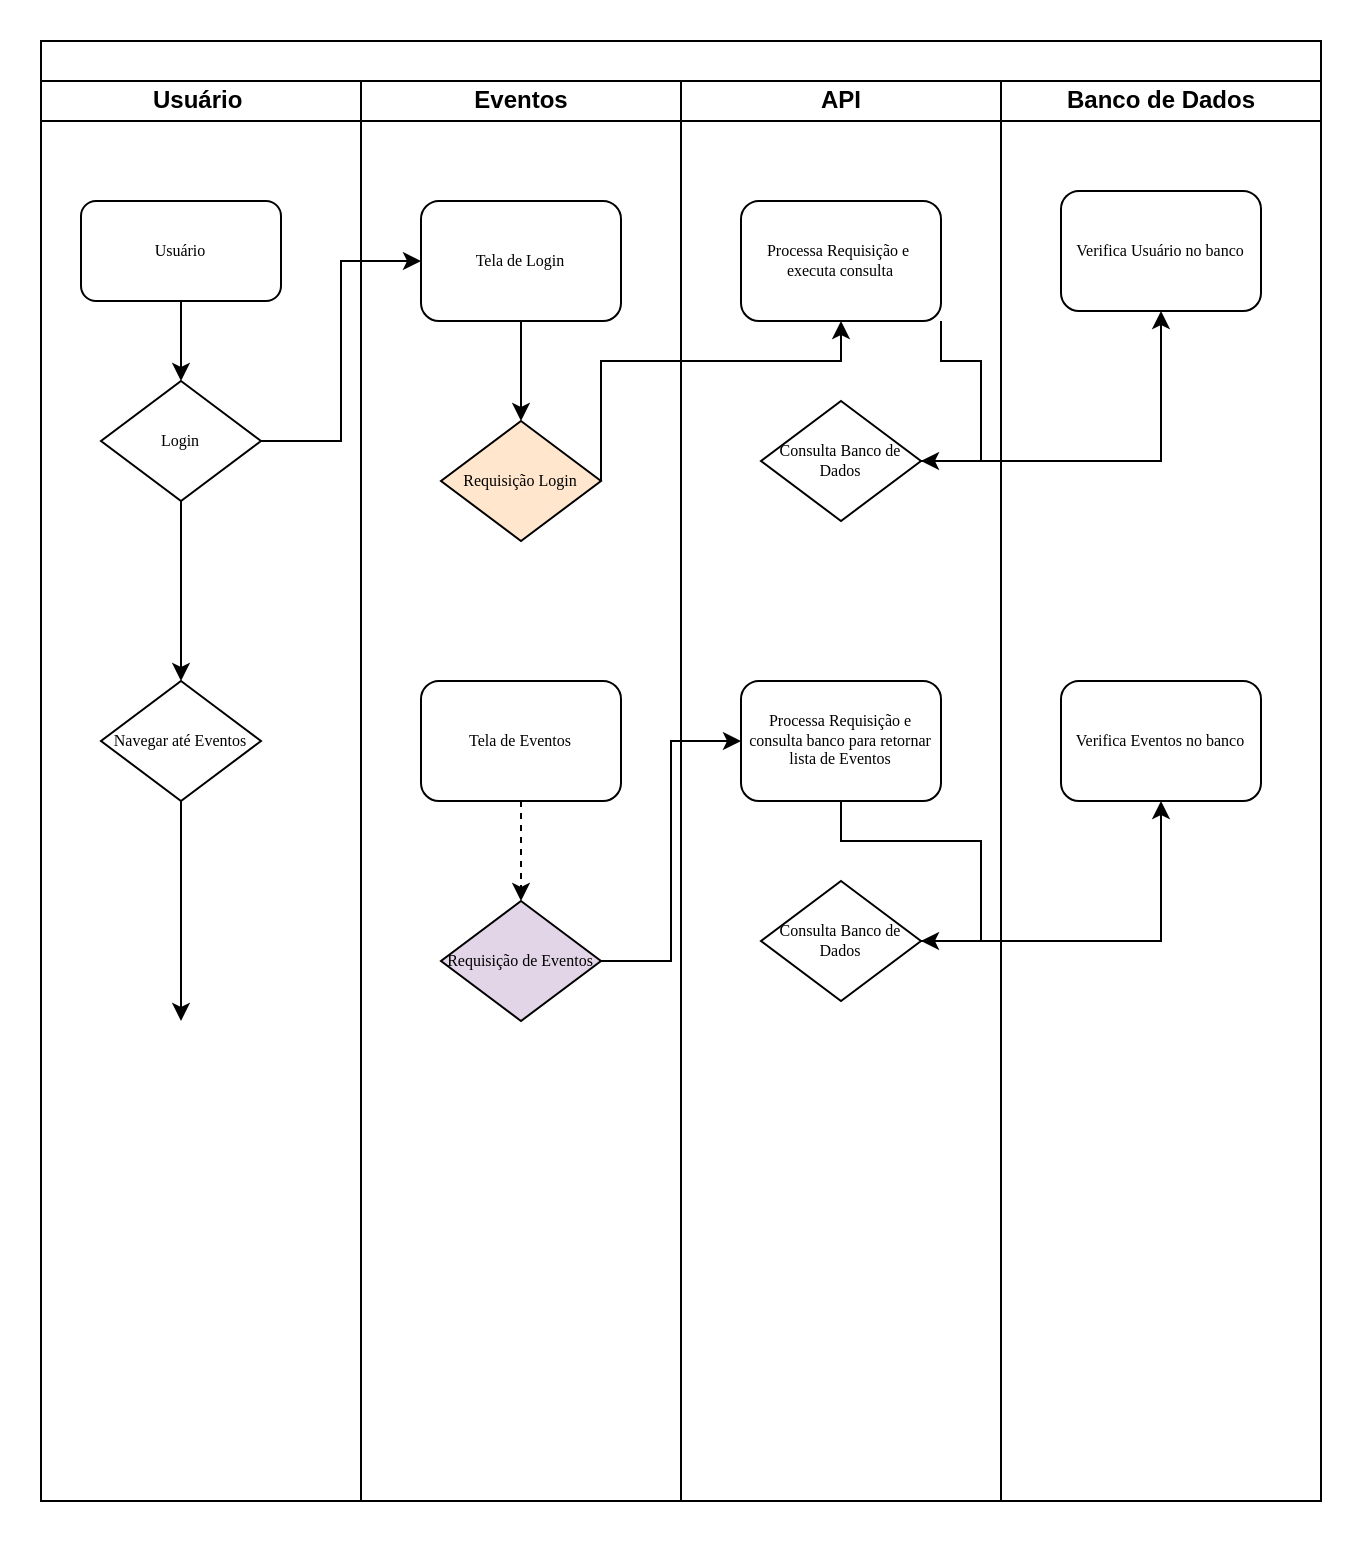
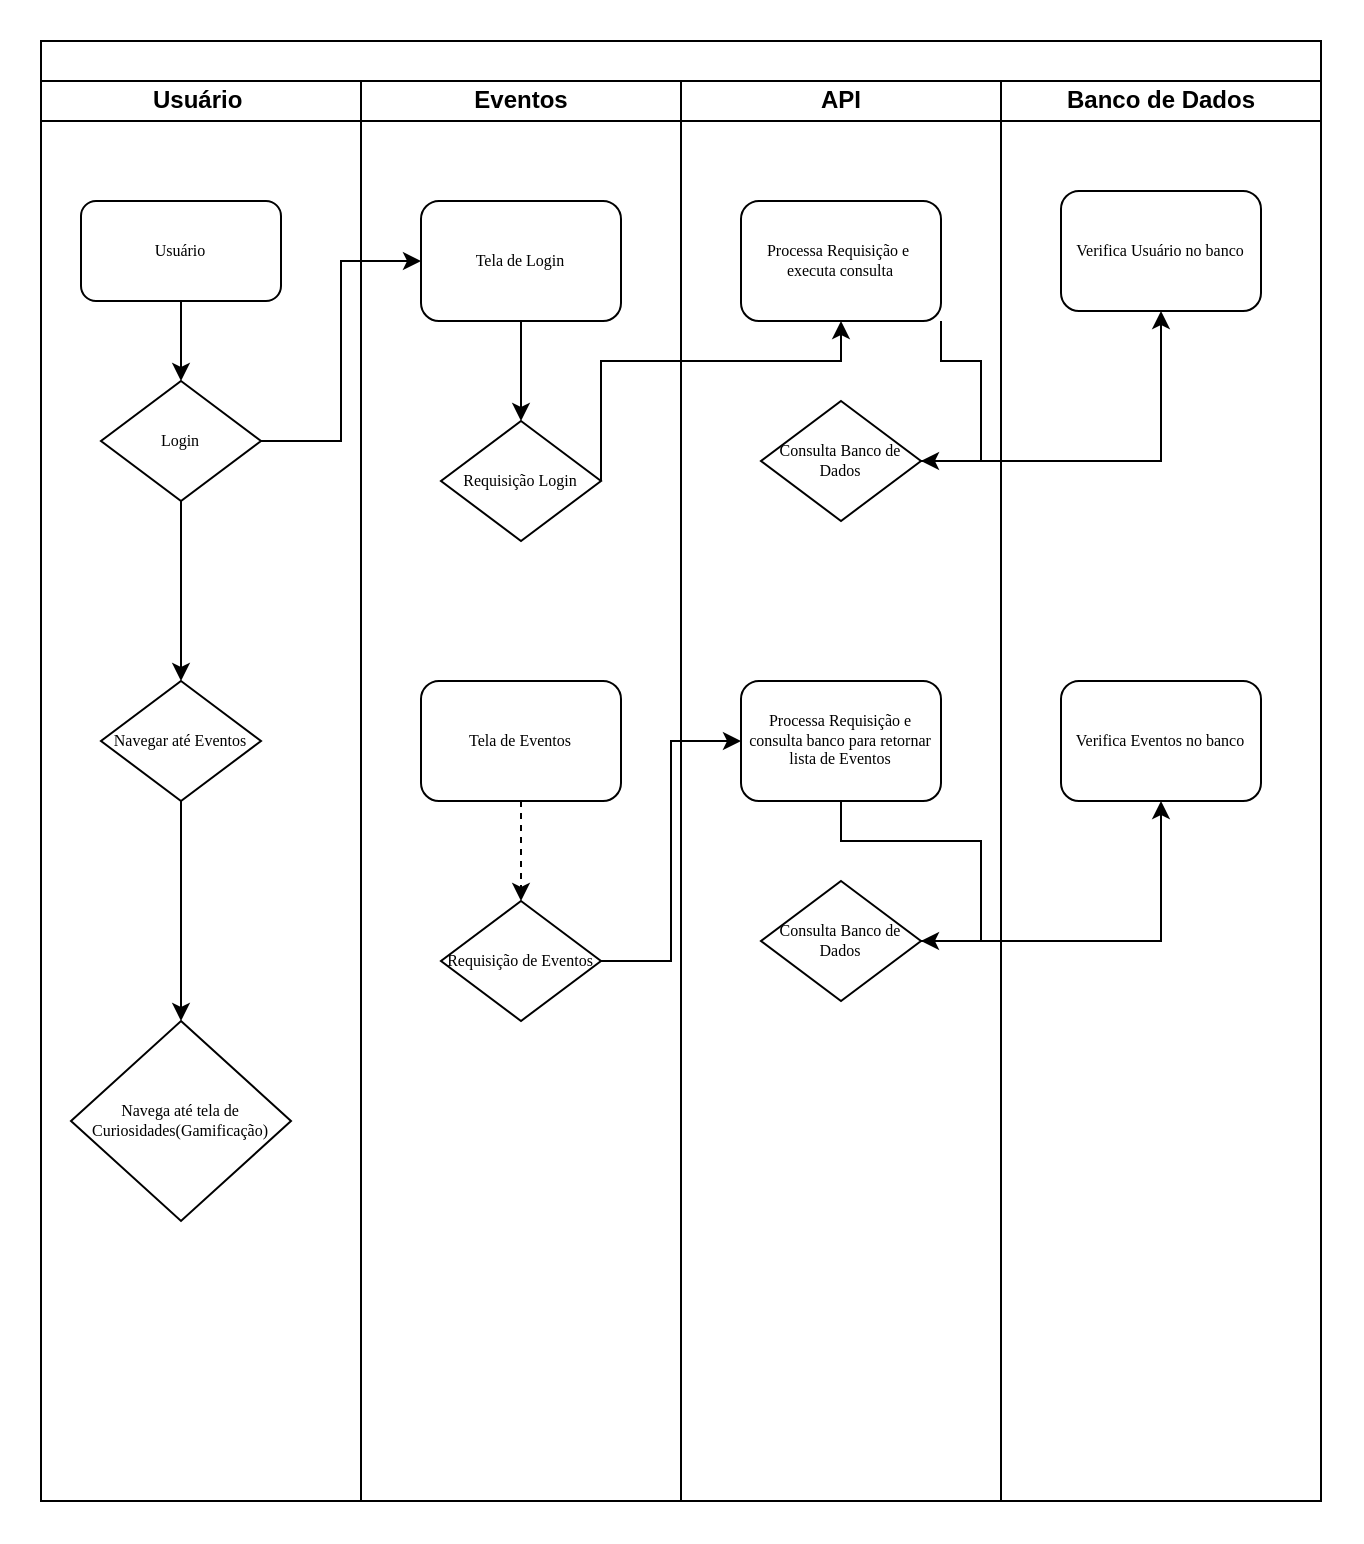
node "Requisição Login": fillcolor #ffe6cc -> #ffffff
node "Requisição de Eventos": fillcolor #e1d5e7 -> #ffffff
node "Navega até tela de Curiosidades(Gamificação)": added
